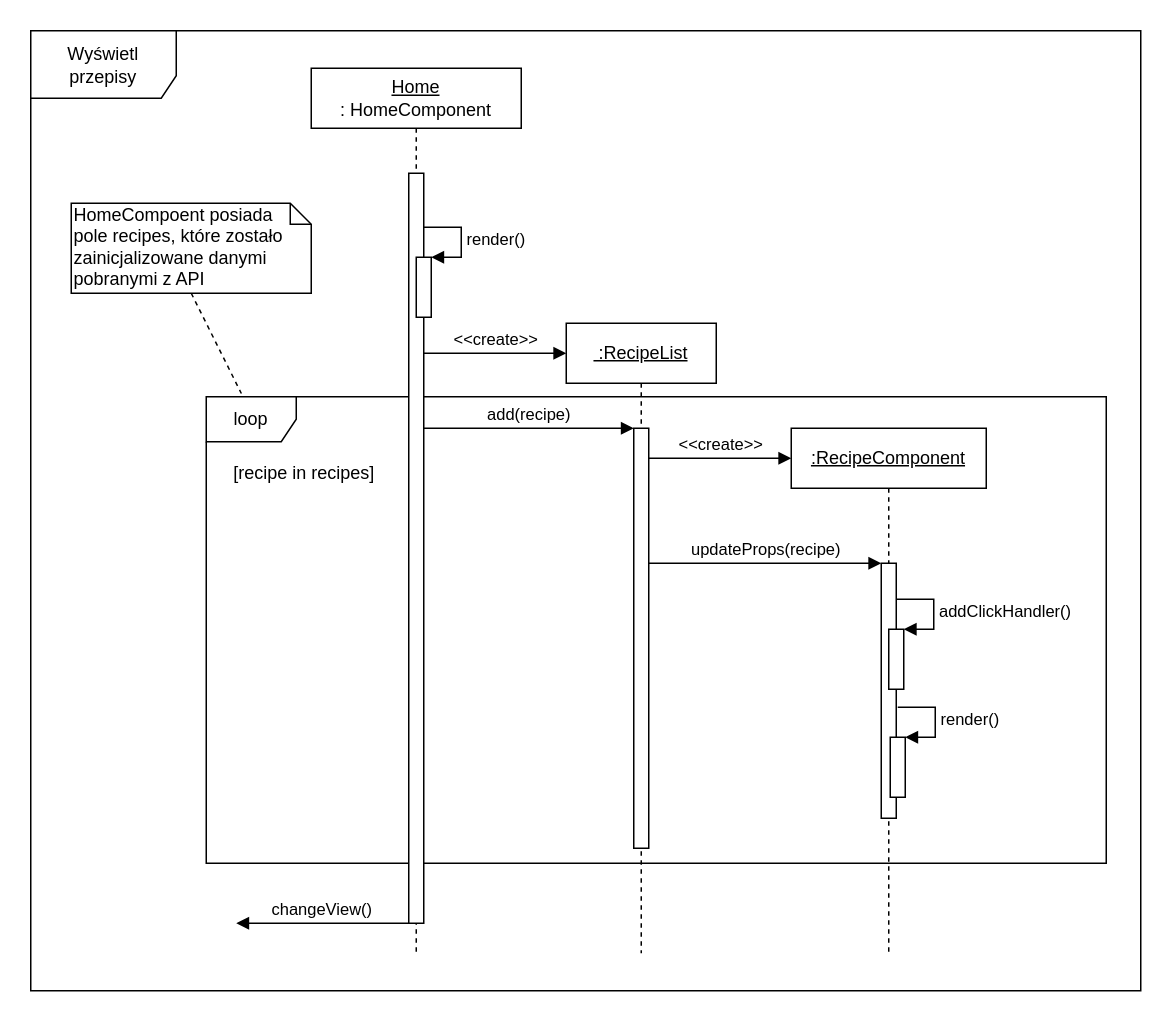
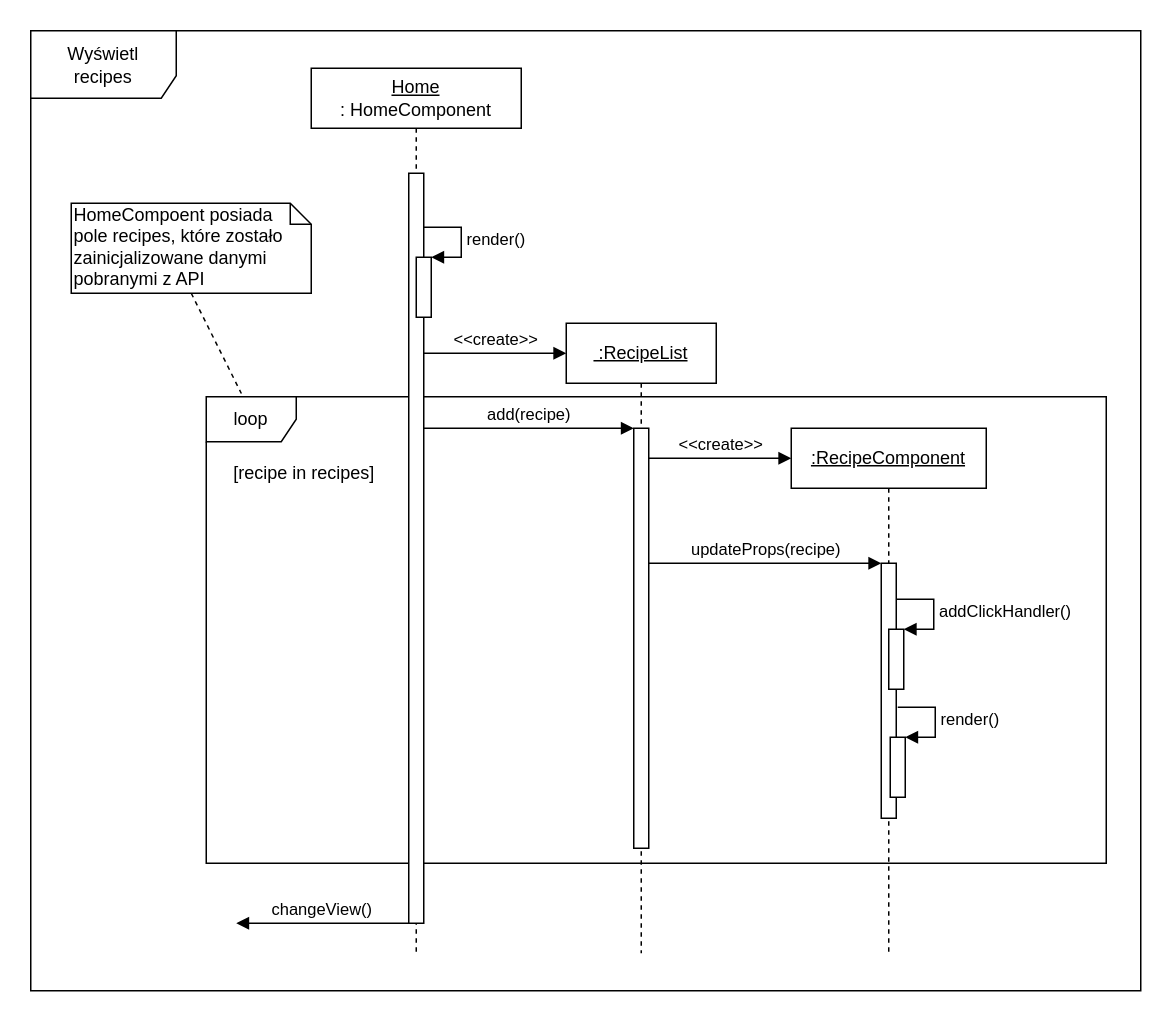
node "Wyświetl przepisy": label "Wyświetl przepisy" -> "Wyświetl recipes"
